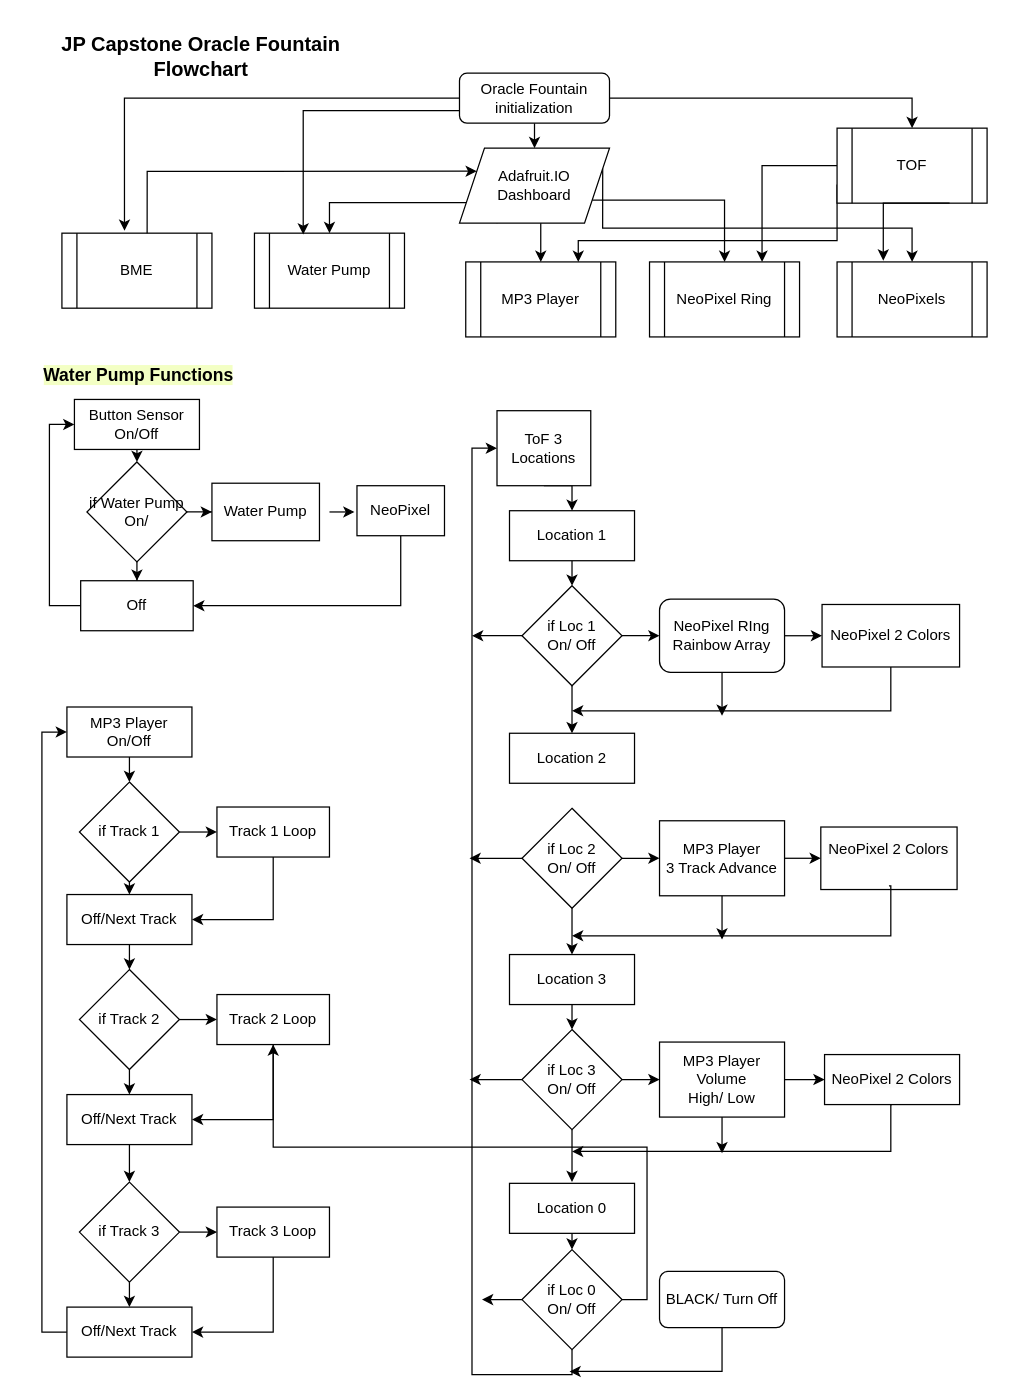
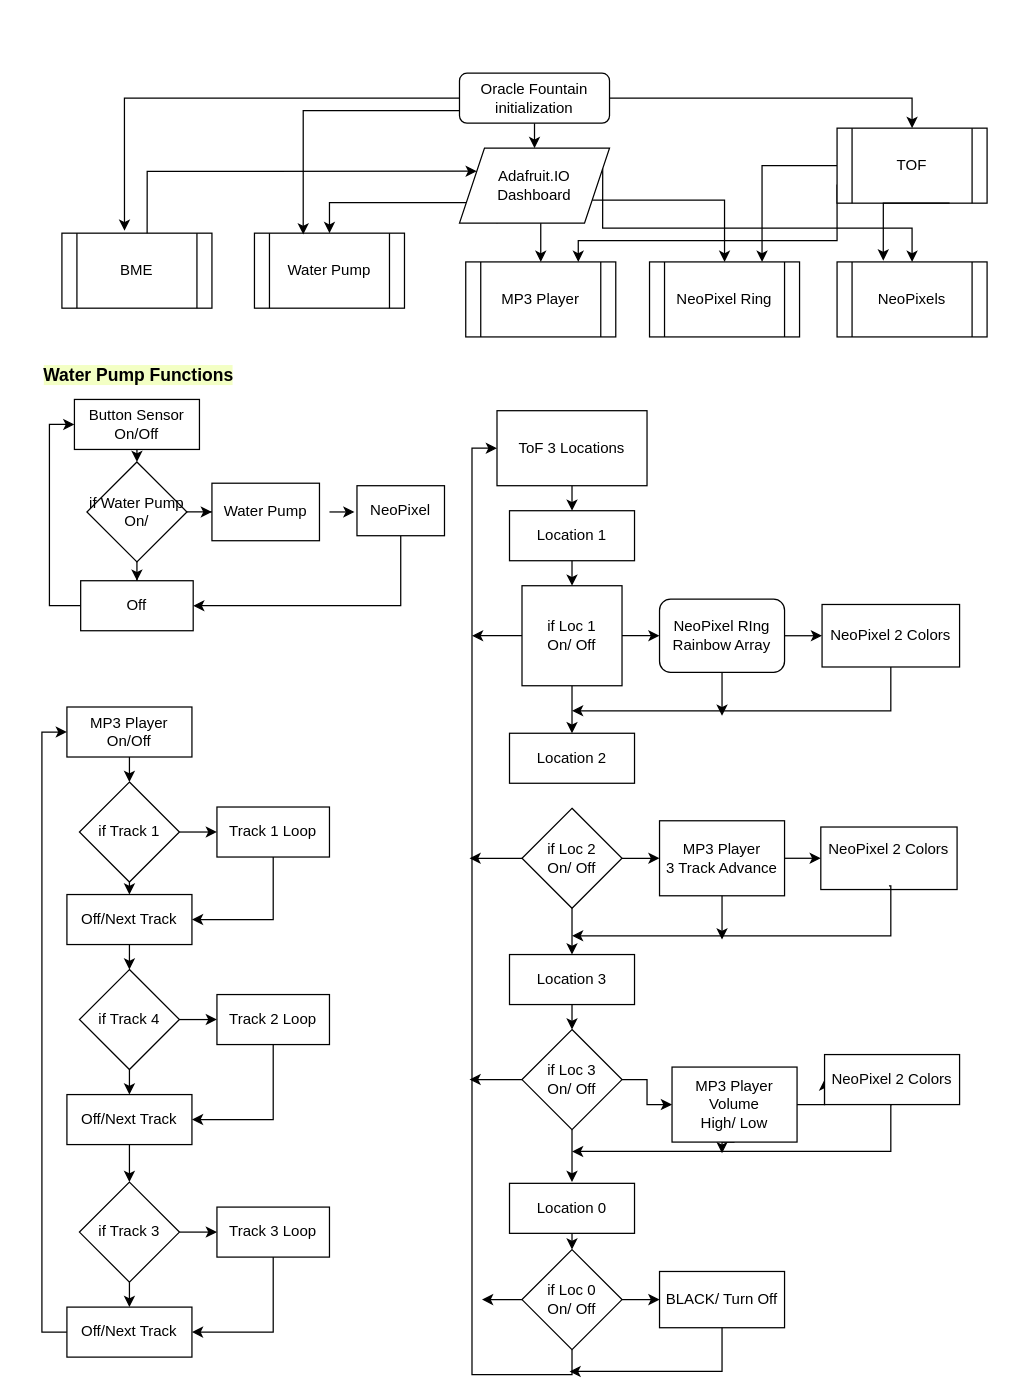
node "JP Capstone Oracle Fountain Flowchart": removed
node "ToF 3 Locations": size 94x75 -> 150x75
node "if Loc 1 On/ Off": shape diamond -> rectangle
node "if Track 2": label "if Track 2" -> "if Track 4"
node "MP3 Player Volume High/ Low": moved (722, 1079) -> (734, 1104)
edge "if Loc 0 On/ Off" -> "Track 2 Loop": now "if Loc 0 On/ Off" -> "BLACK/ Turn Off"
node "BLACK/ Turn Off": shape rounded rectangle -> rectangle
